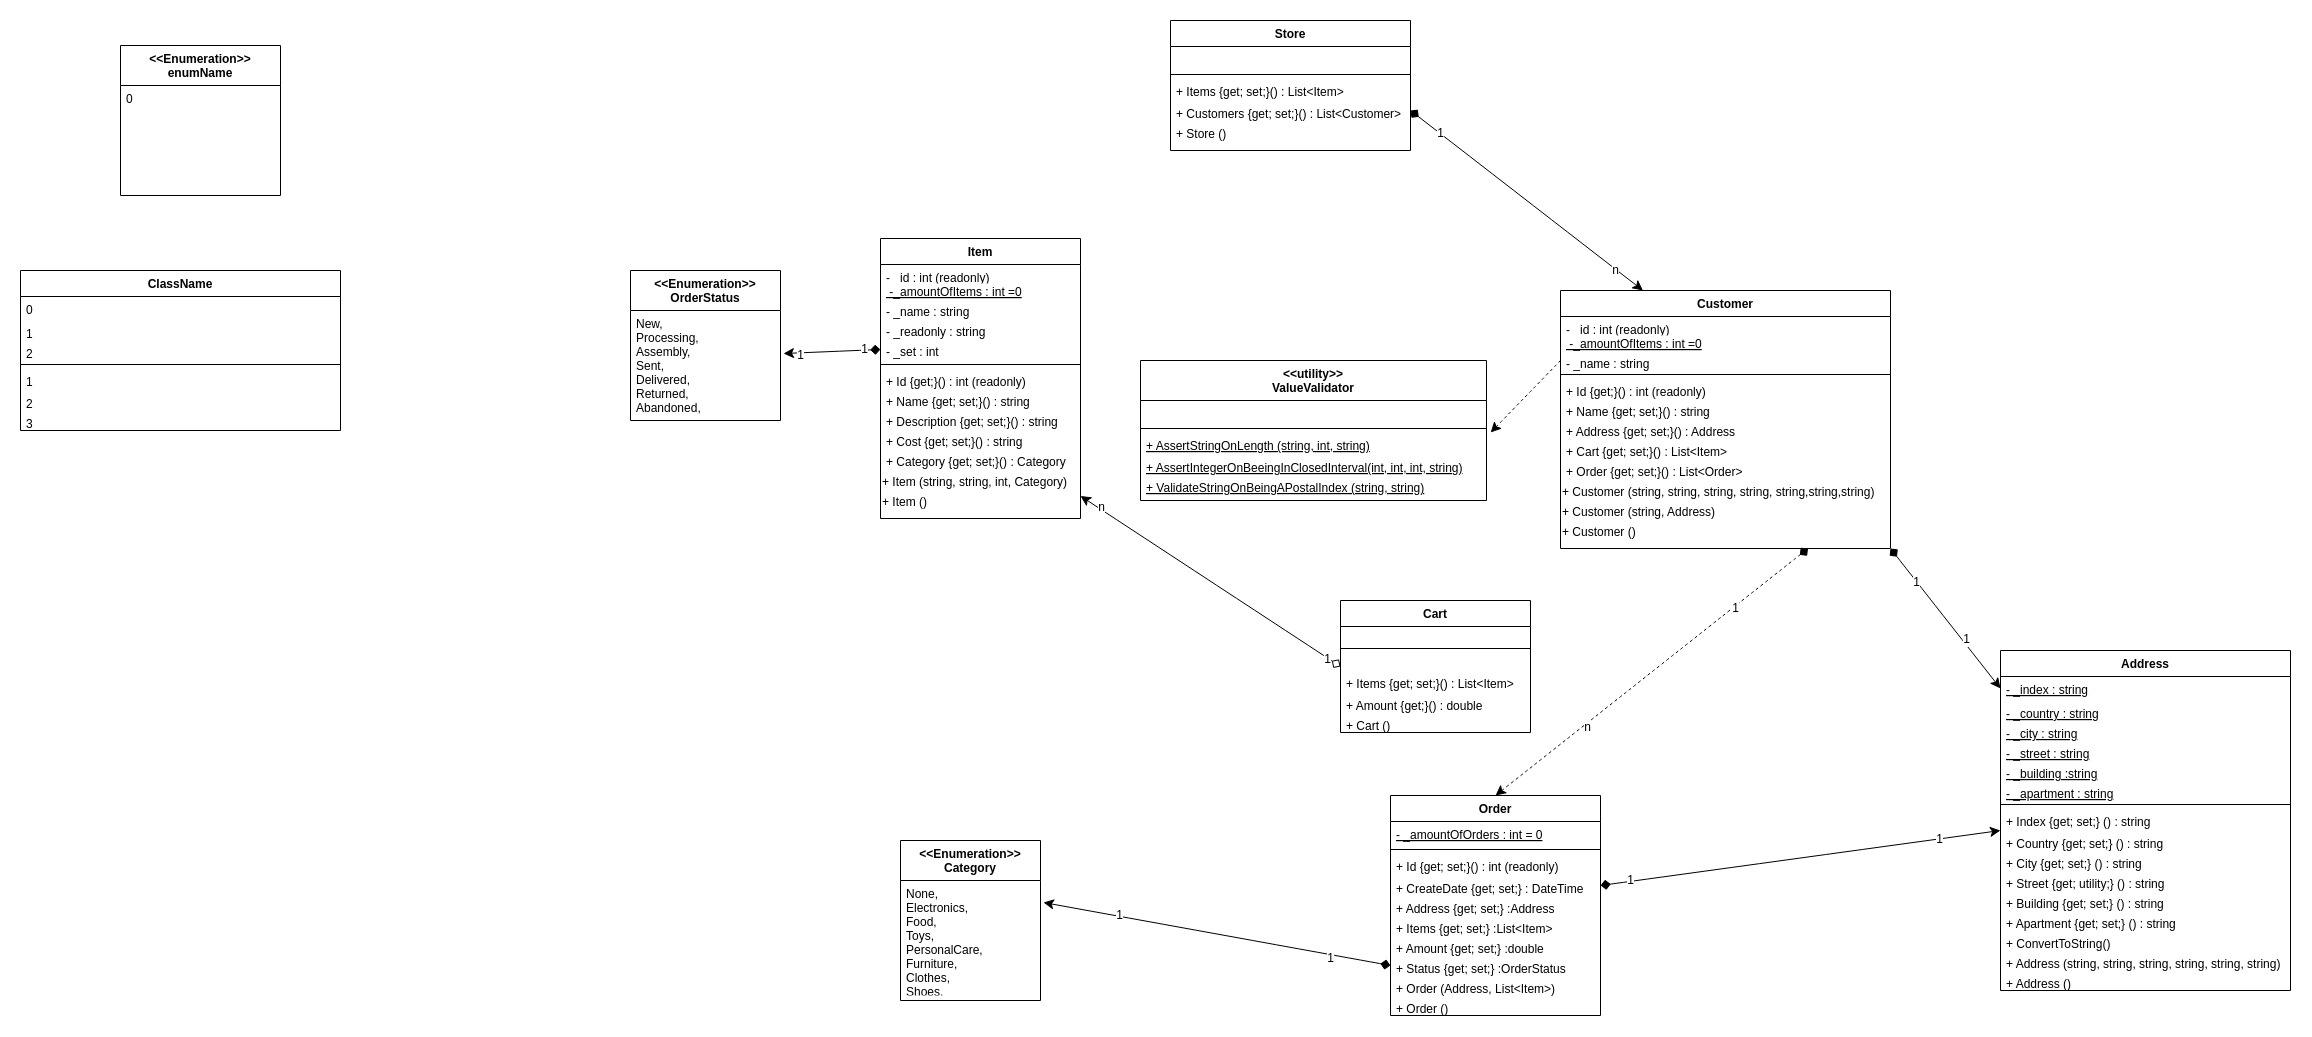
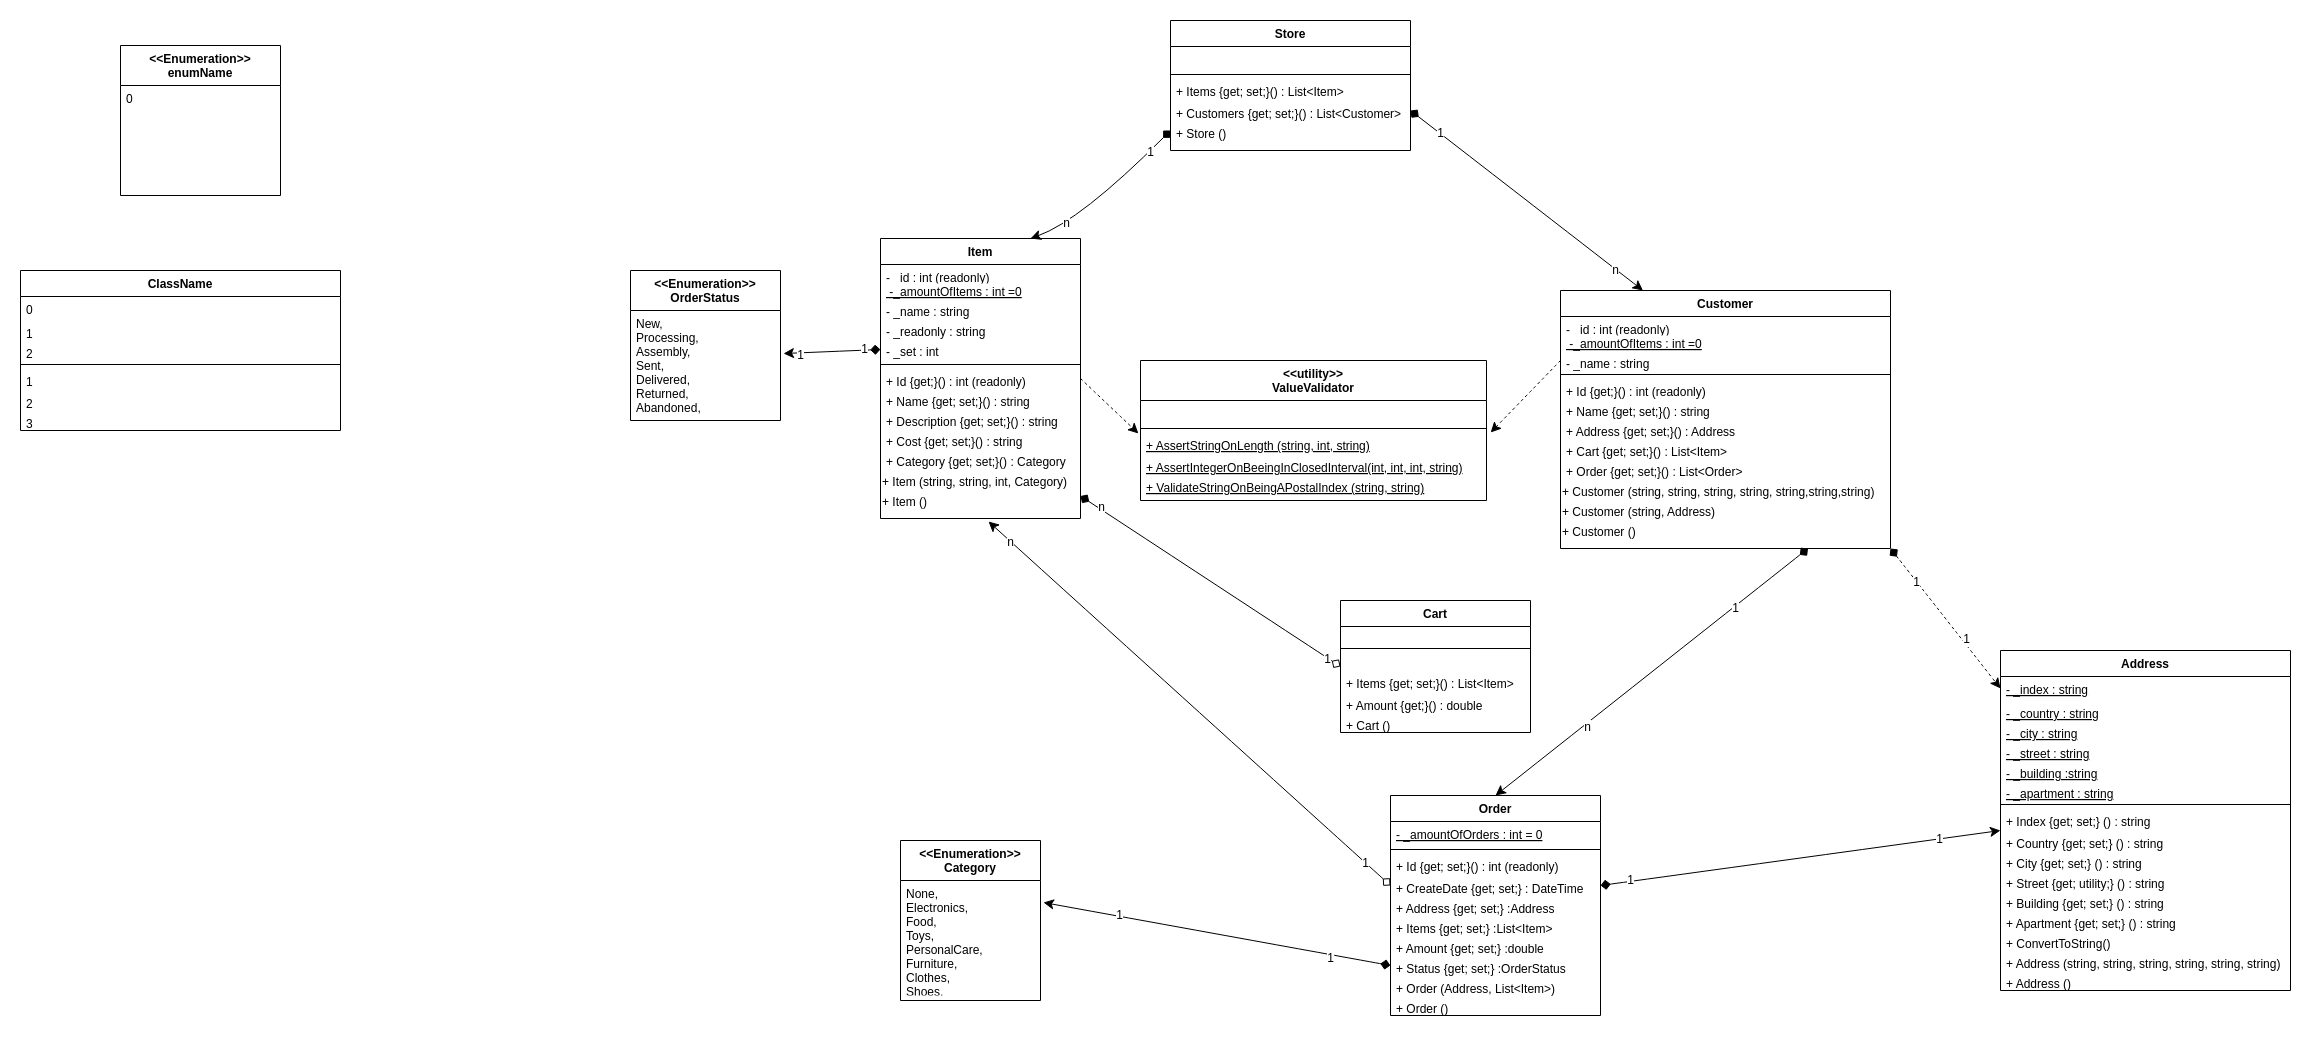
edge "+ Store ()" -- "Item": added, labels "1", "n"
edge "Item" -> "+ AssertStringOnLength (string, int, string)": added
edge "+ Item ()" -- "Cart": arrowhead classic -> diamond
edge "+ Customer ()" -- "- _index : string": style solid -> dashed
edge "+ Customer ()" -- "Order": style dashed -> solid
edge "+ Item ()" -- "+ CreateDate {get; set;} : DateTime": added, labels "n", "1"
